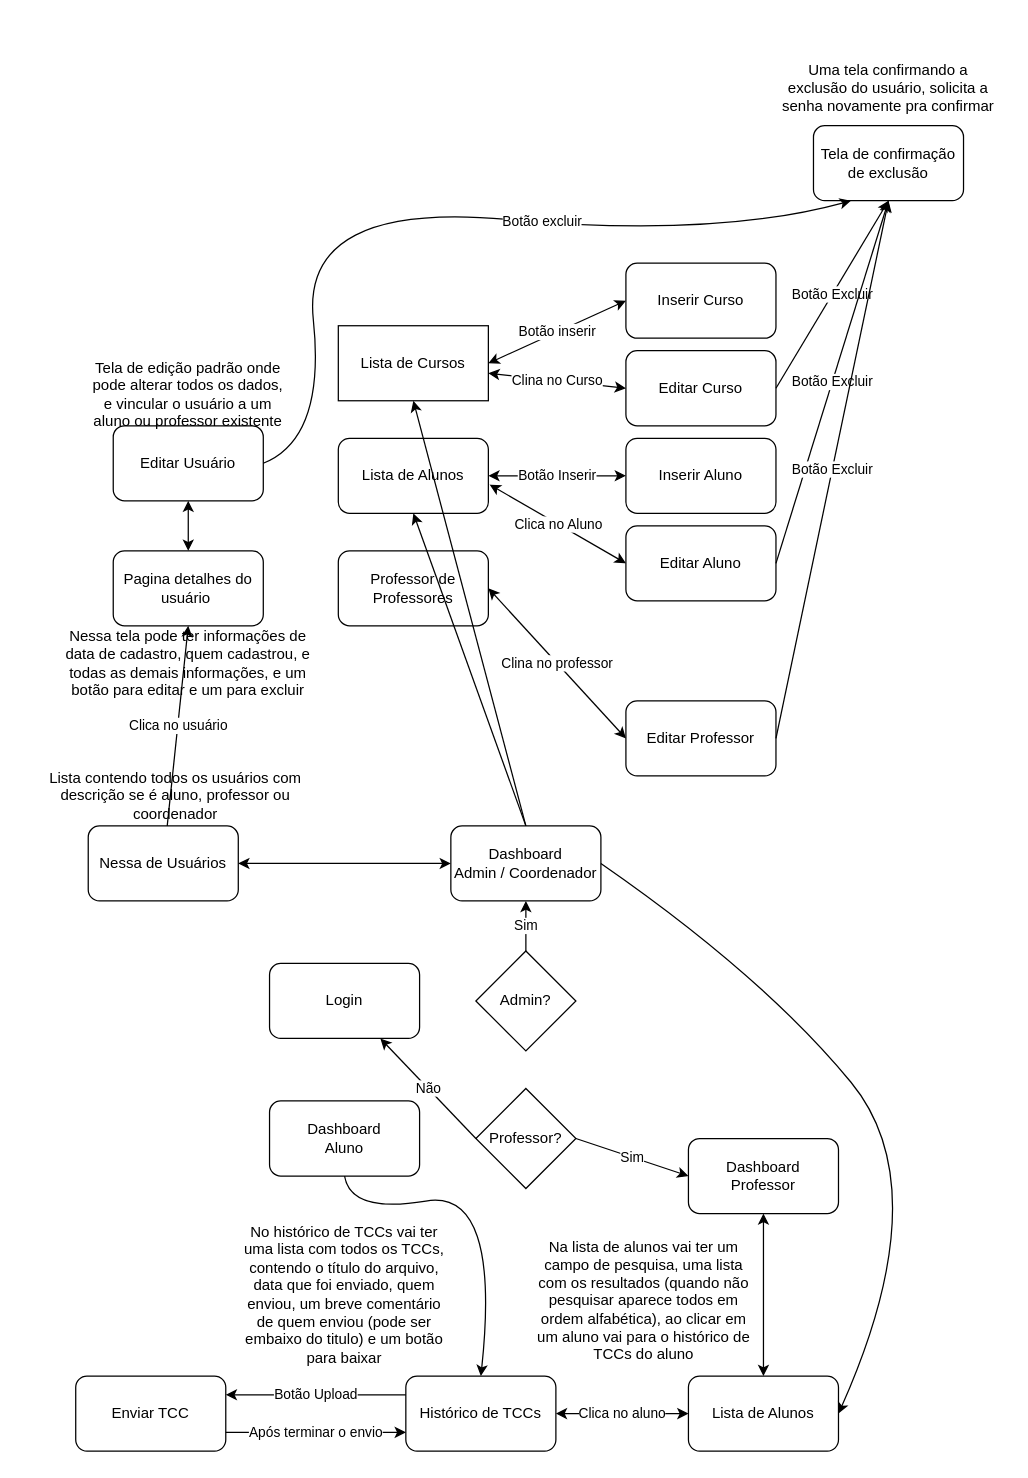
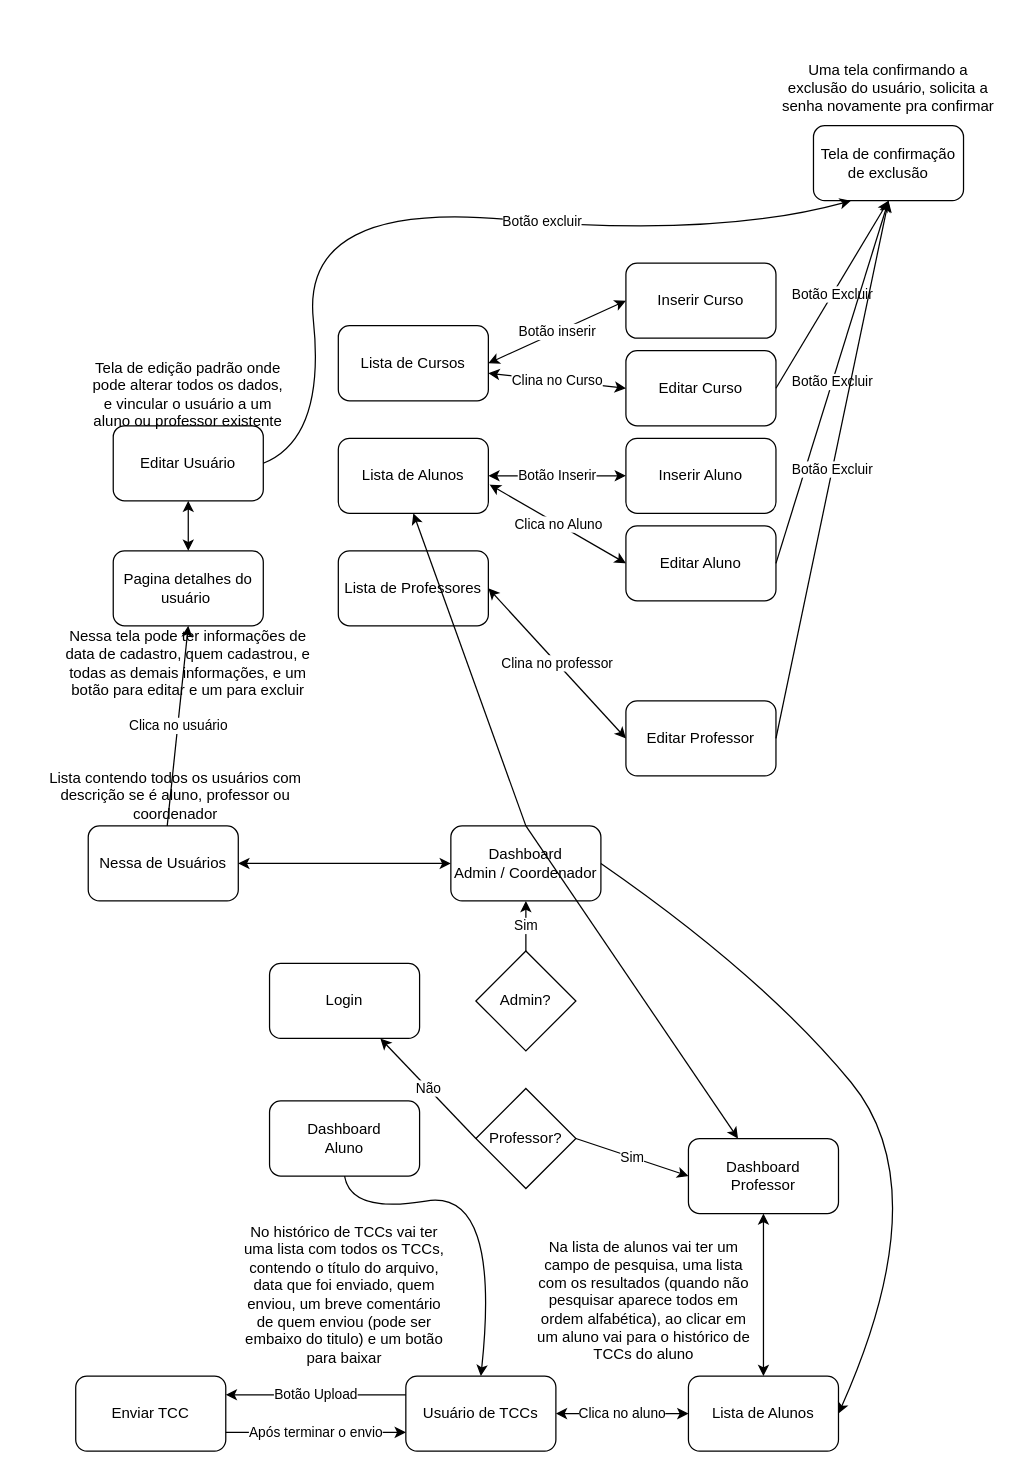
node "Lista de Cursos": shape rectangle -> rounded rectangle
node "Professor de Professores": label "Professor de Professores" -> "Lista de Professores"
edge "Dashboard Admin / Coordenador" -> "Lista de Cursos": now "Dashboard Admin / Coordenador" -> "Dashboard Professor"
node "Histórico de TCCs": label "Histórico de TCCs" -> "Usuário de TCCs"
